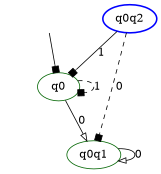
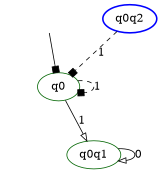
edge "q0q2" -> "q0": style solid -> dashed
edge "q0q2" -> "q0q1": removed, label "0"
edge "q0" -> "q0q1": label "0" -> "1"
